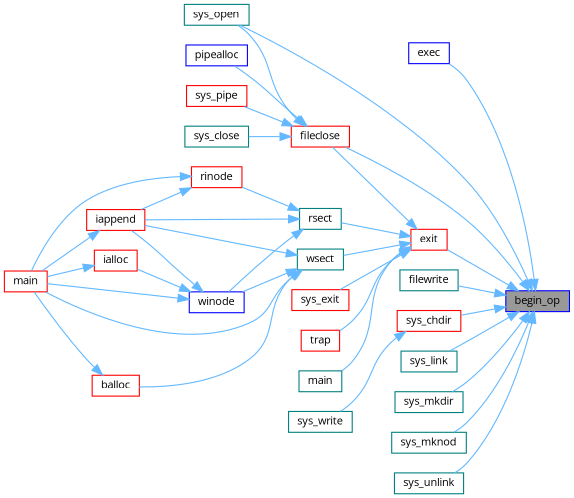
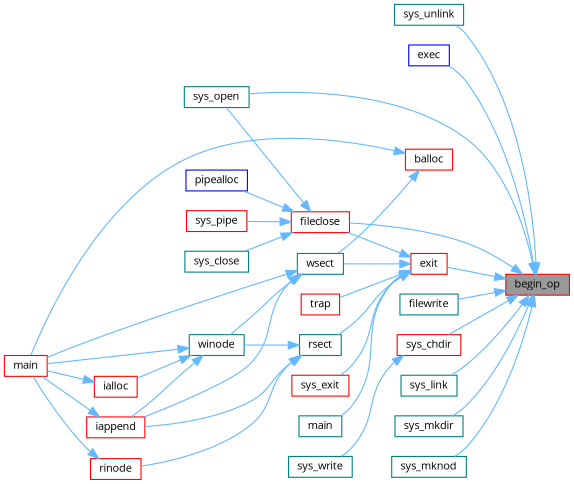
edge "iappend" -> "rinode": removed
node "begin_op": color blue -> red
node "winode": color blue -> teal
edge "balloc" -> "wsect": reversed
